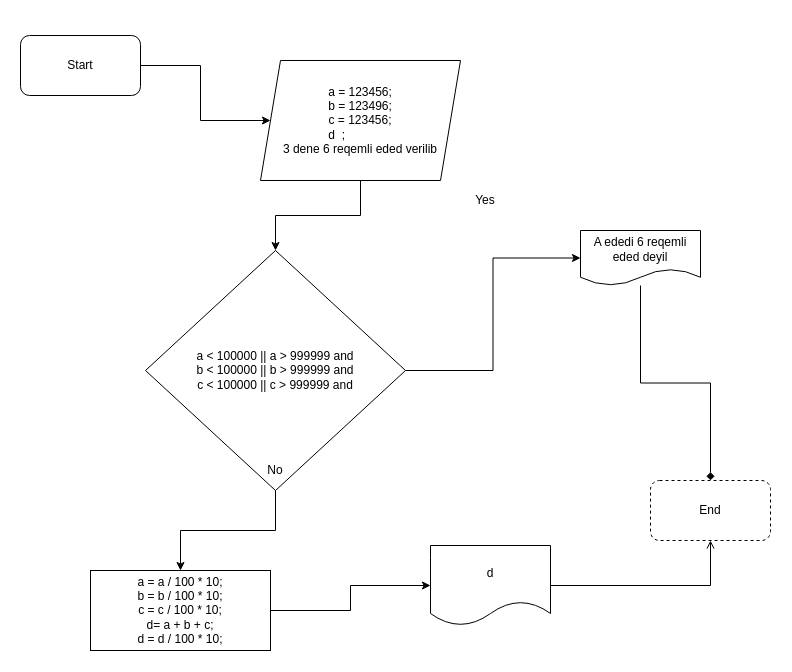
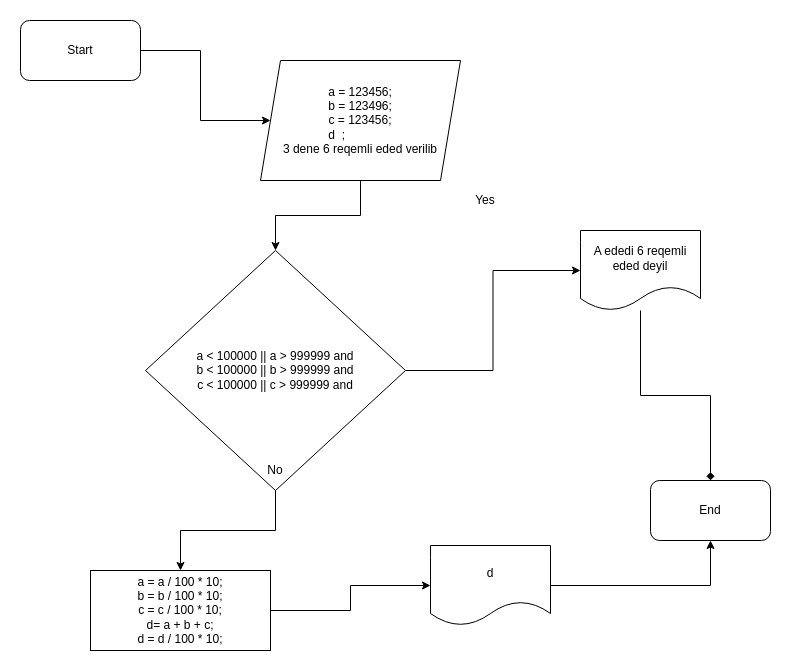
node "Start": moved (81, 66) -> (81, 51)
node "A ededi 6 reqemli eded deyil": size 120x55 -> 120x80
node "End": style dashed -> solid
edge "d" -> "End": arrowhead open -> classic
